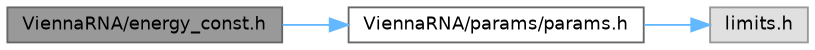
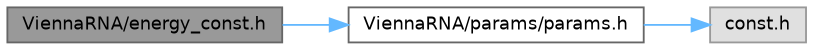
node "limits.h": label "limits.h" -> "const.h"
